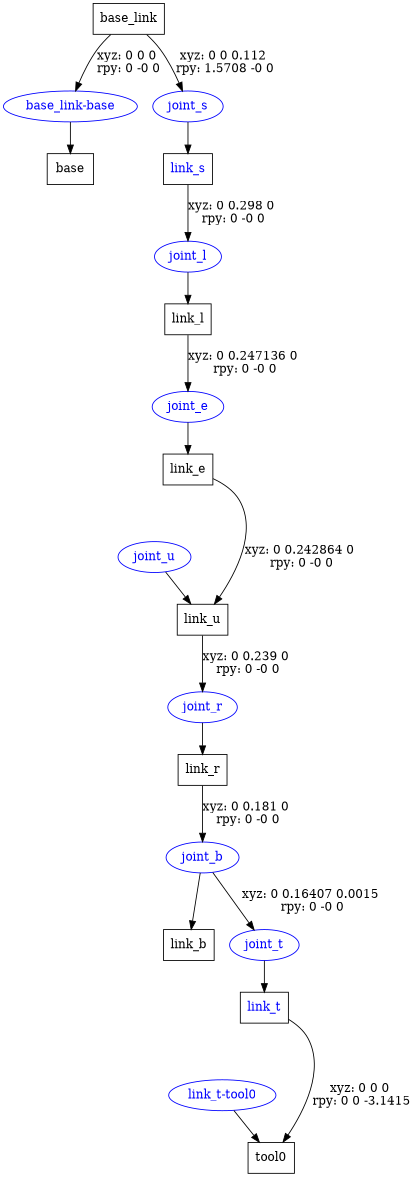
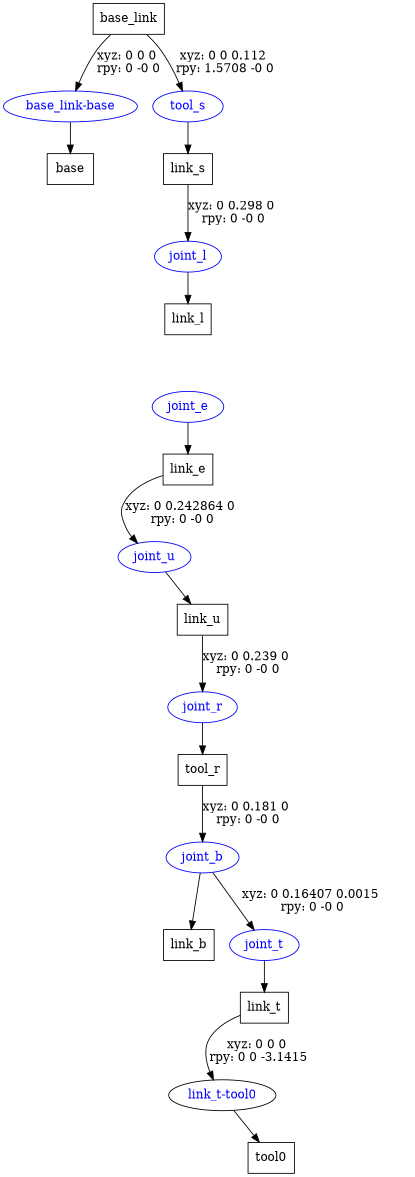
node "joint_s": label "joint_s" -> "tool_s"
node "link_s": fontcolor blue -> black
edge "link_l" -> "joint_e": removed, label "xyz: 0 0.247136 0 rpy: 0 -0 0"
edge "link_e" -> "link_u": now "link_e" -> "joint_u"
node "link_r": label "link_r" -> "tool_r"
node "link_t": fontcolor blue -> black
edge "link_t" -> "tool0": now "link_t" -> "link_t-tool0"
node "link_t-tool0": color blue -> black
